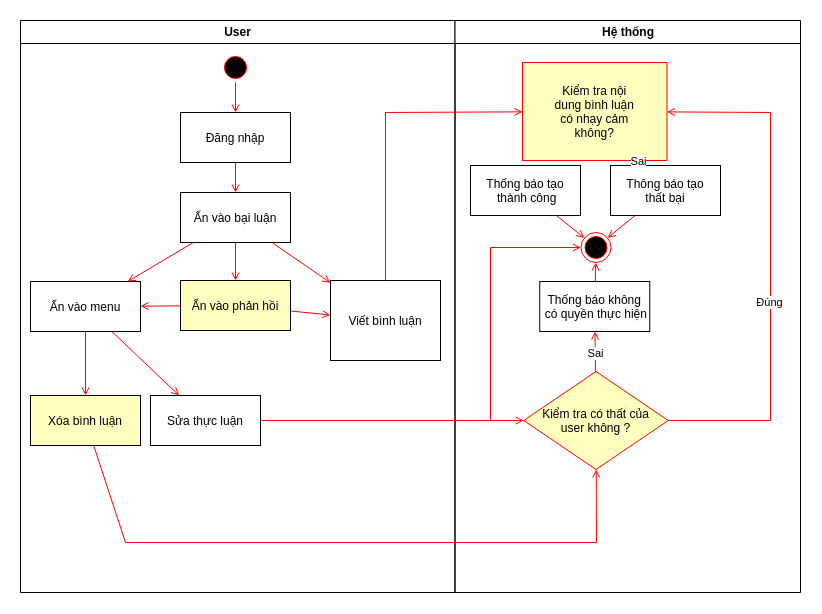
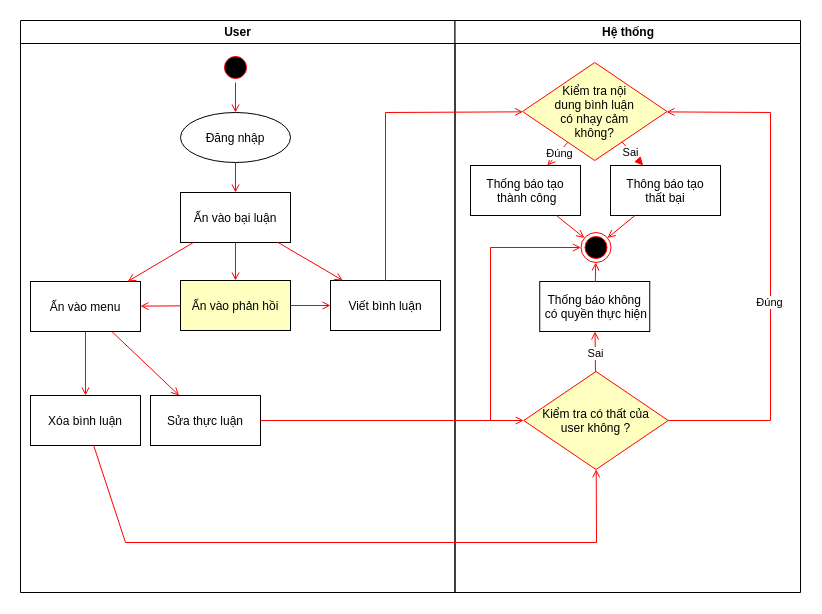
node "Kiểm tra nội dung bình luận có nhạy cảm không?": shape rectangle -> diamond
node "Đăng nhập": shape rectangle -> ellipse
edge "Kiểm tra nội dung bình luận có nhạy cảm không?" -> "Thống báo tạo thành công": added, label "Đúng"
node "Viết bình luận": size 110x80 -> 110x50
node "Xóa bình luận": fillcolor #ffffc0 -> #ffffff
